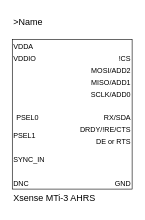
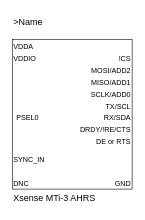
node "TX/SCL": added
node "PSEL1": removed
